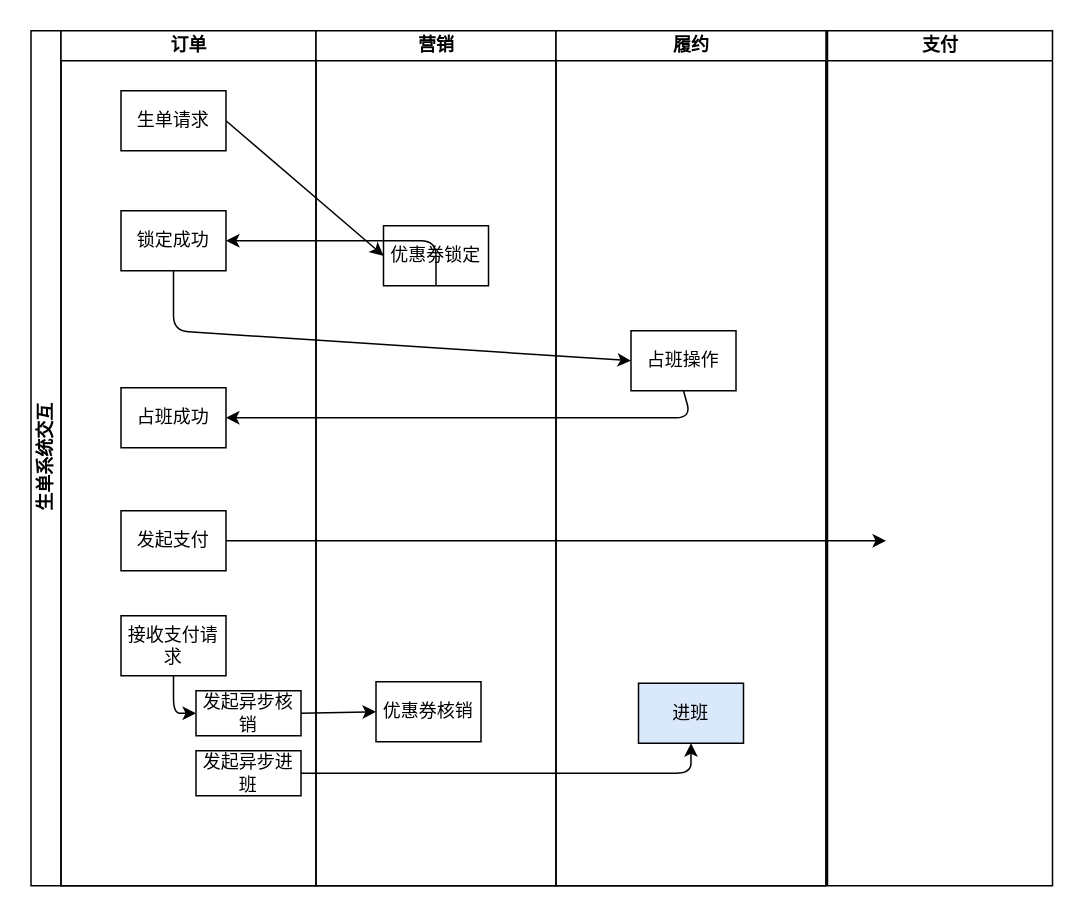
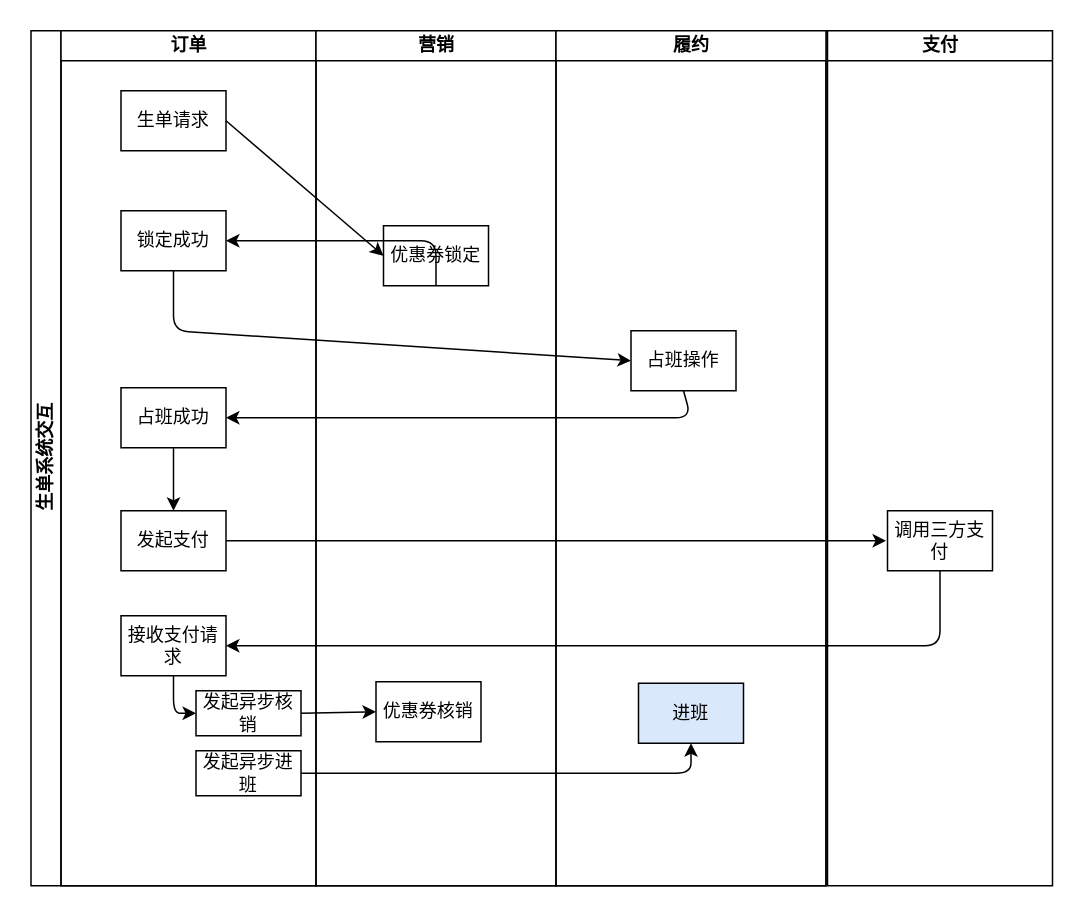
edge "占班成功" -> "发起支付": added
node "调用三方支付": added
edge "调用三方支付" -> "接收支付请求": added
